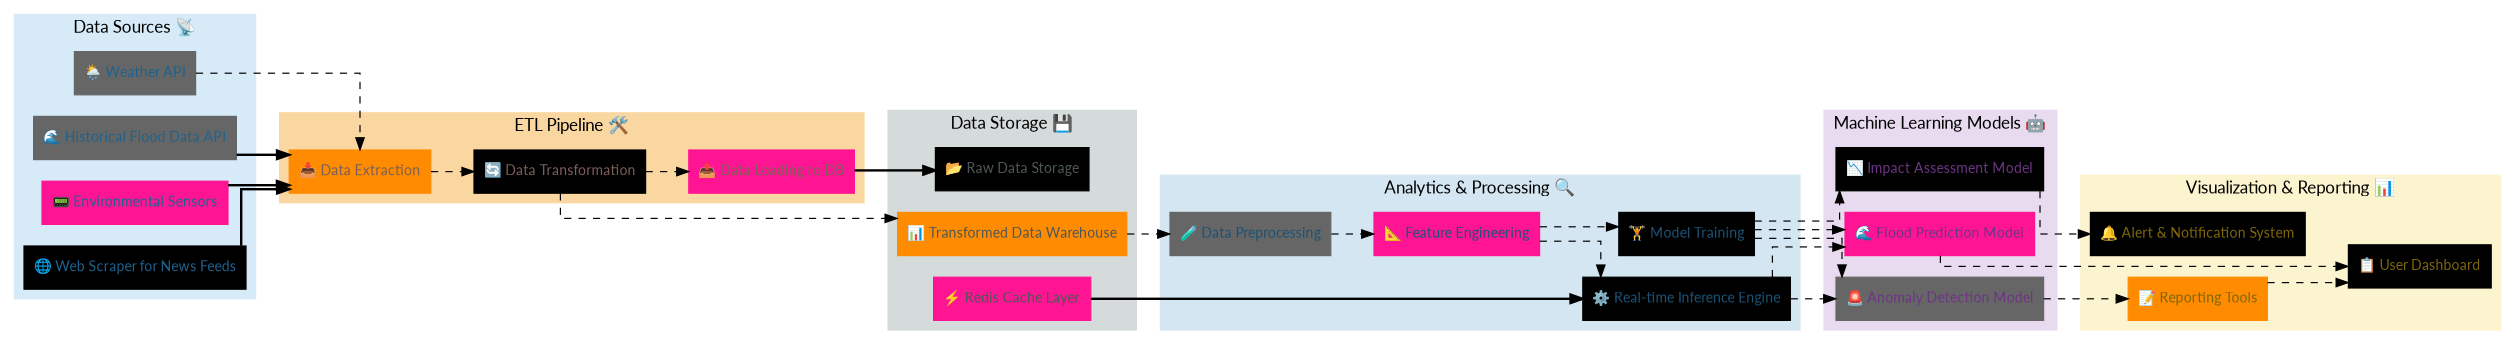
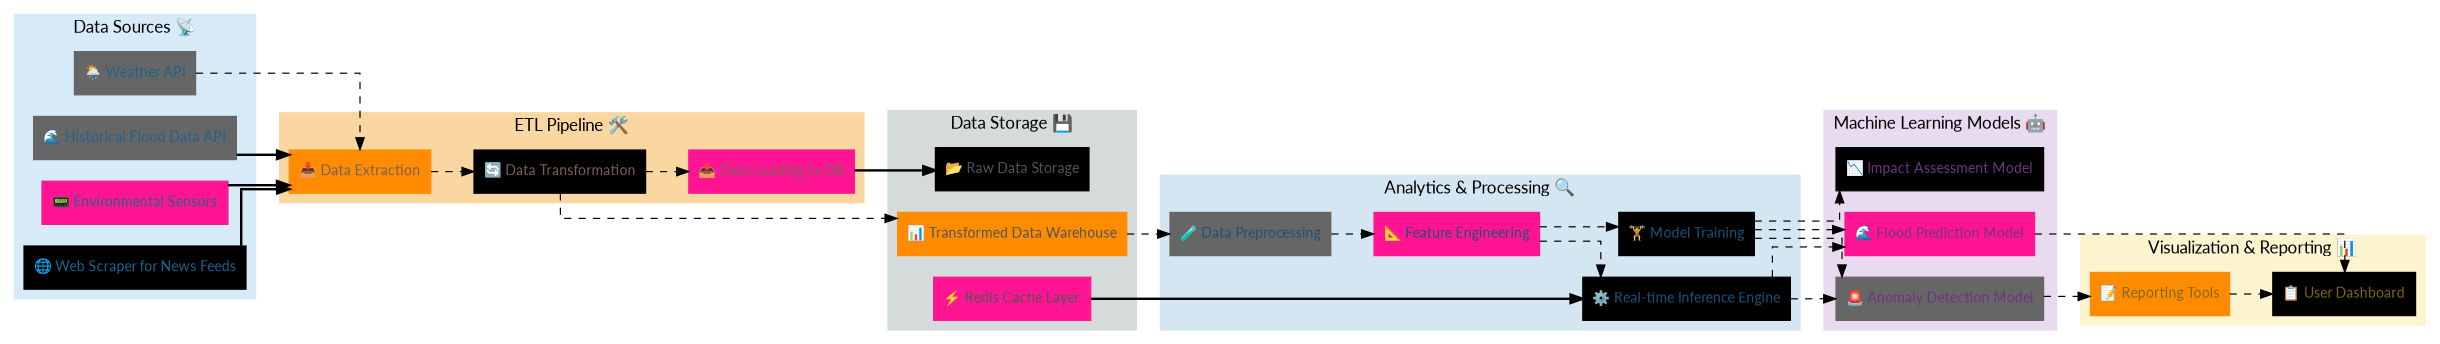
node "🔔 Alert & Notification System": removed
